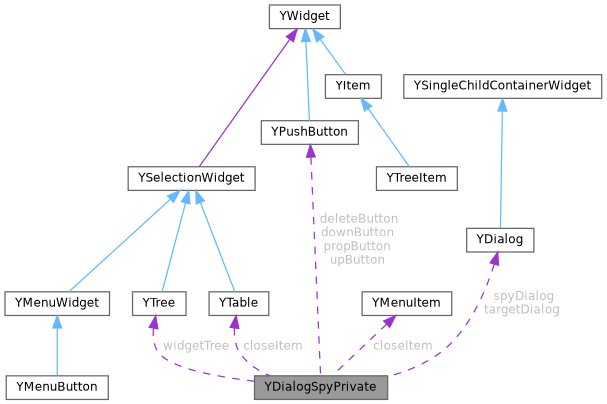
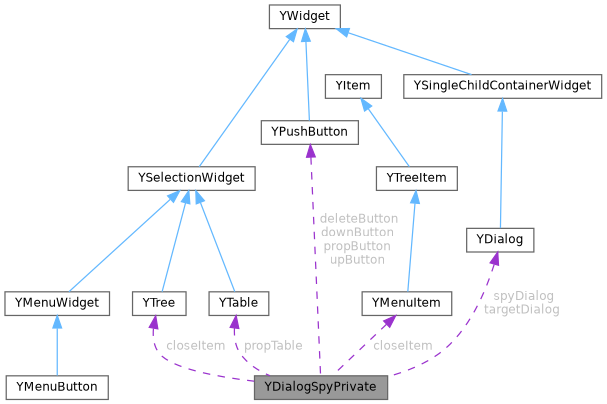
edge "YItem" -> "YWidget": now "YSingleChildContainerWidget" -> "YWidget"
edge "YSelectionWidget" -> "YWidget": color darkorchid3 -> steelblue1
edge "YMenuItem" -> "YTreeItem": added
edge "YDialogSpyPrivate" -> "YTree": label " widgetTree" -> " closeItem"
edge "YDialogSpyPrivate" -> "YTable": label " closeItem" -> " propTable"
